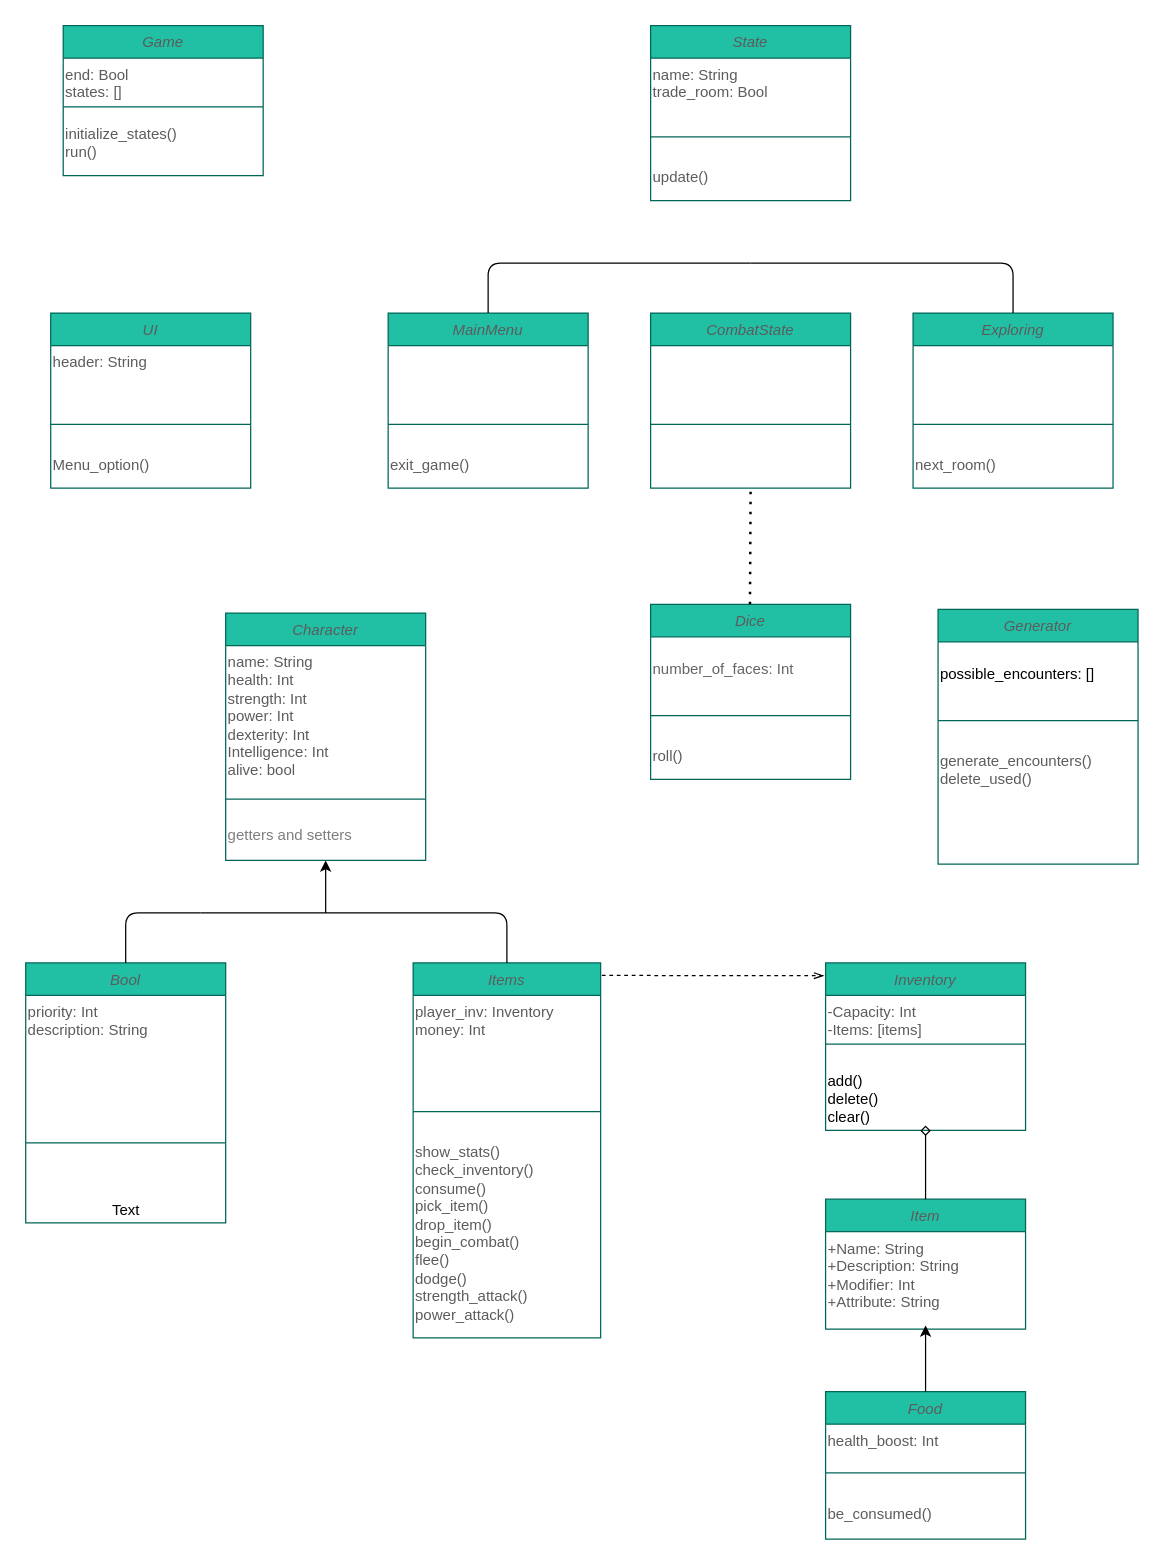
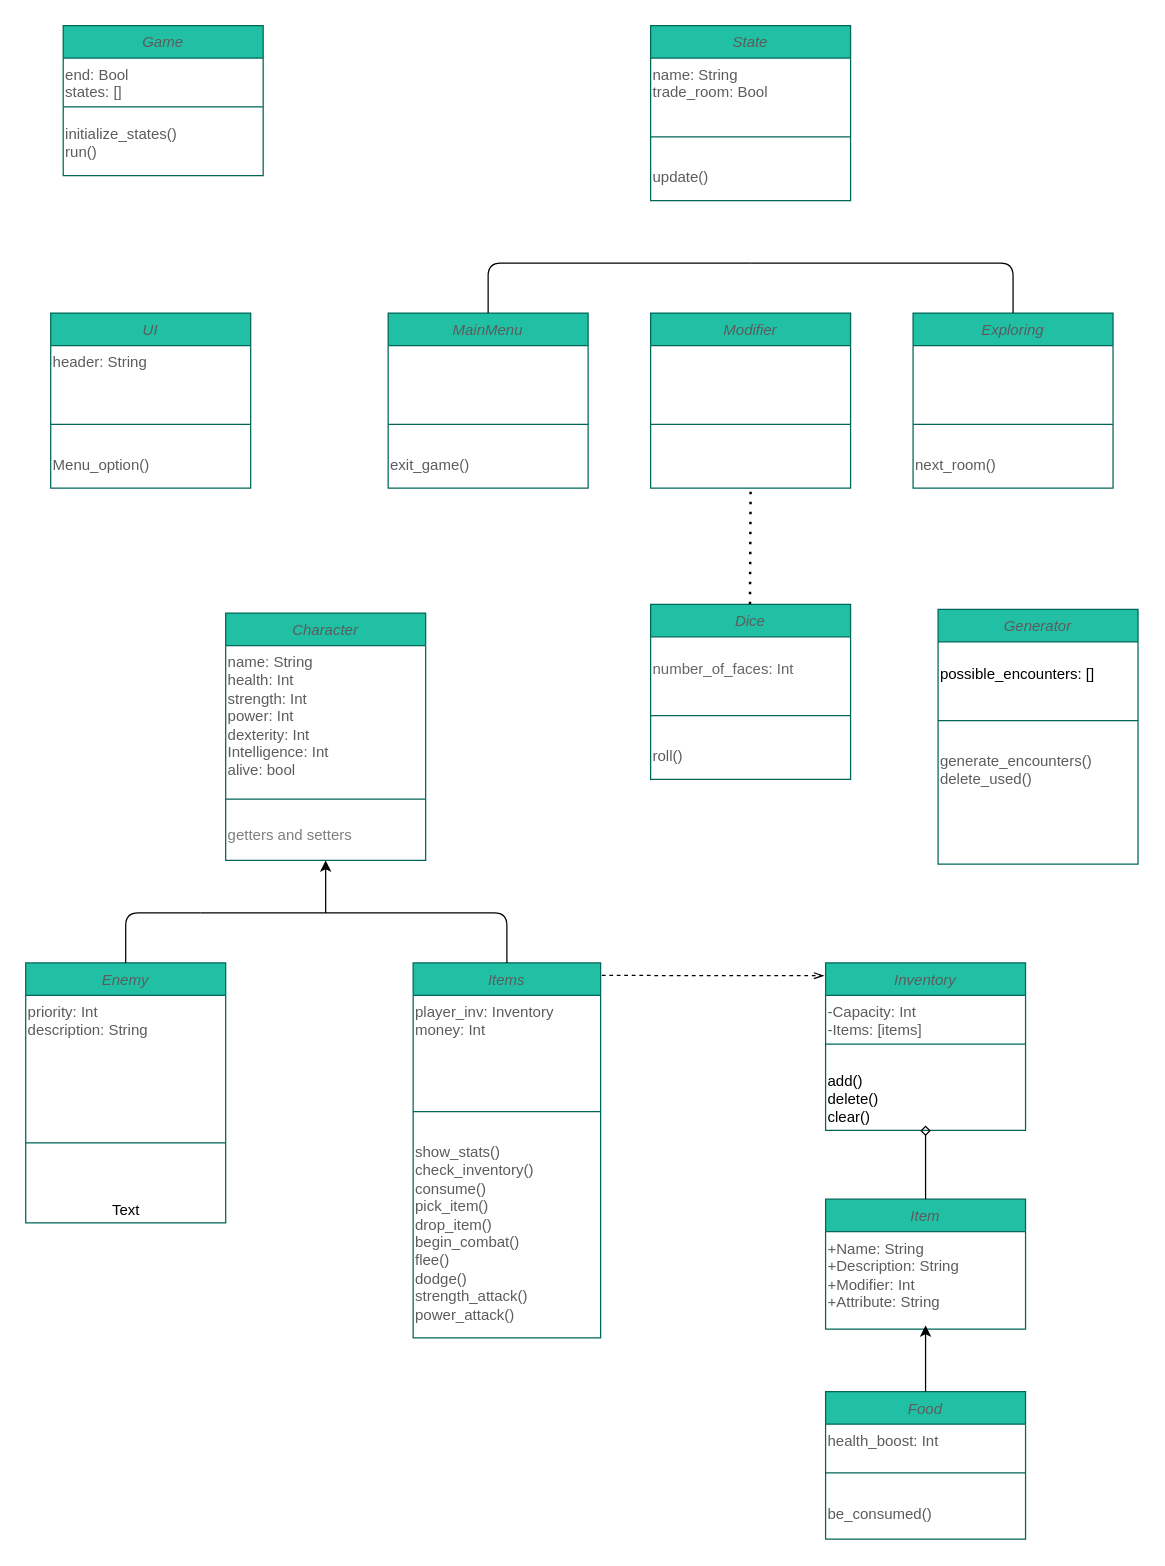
node "CombatState": label "CombatState" -> "Modifier"
node "Bool": label "Bool" -> "Enemy"
